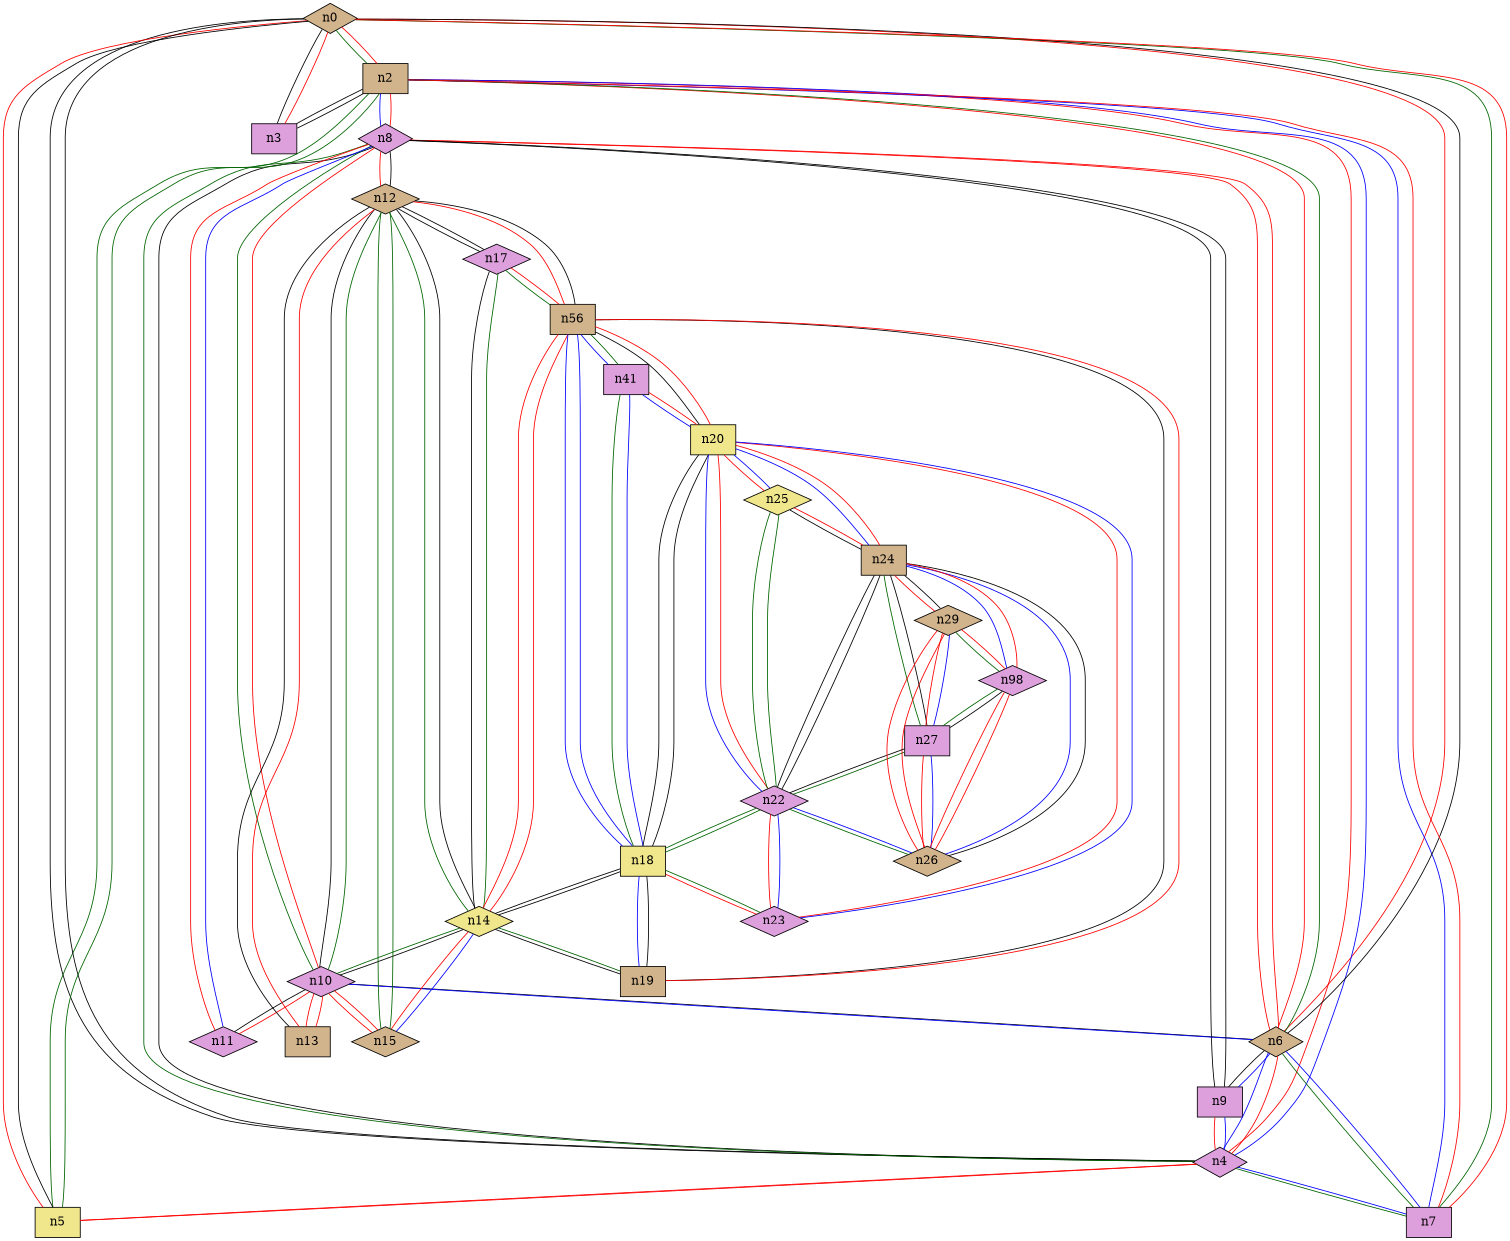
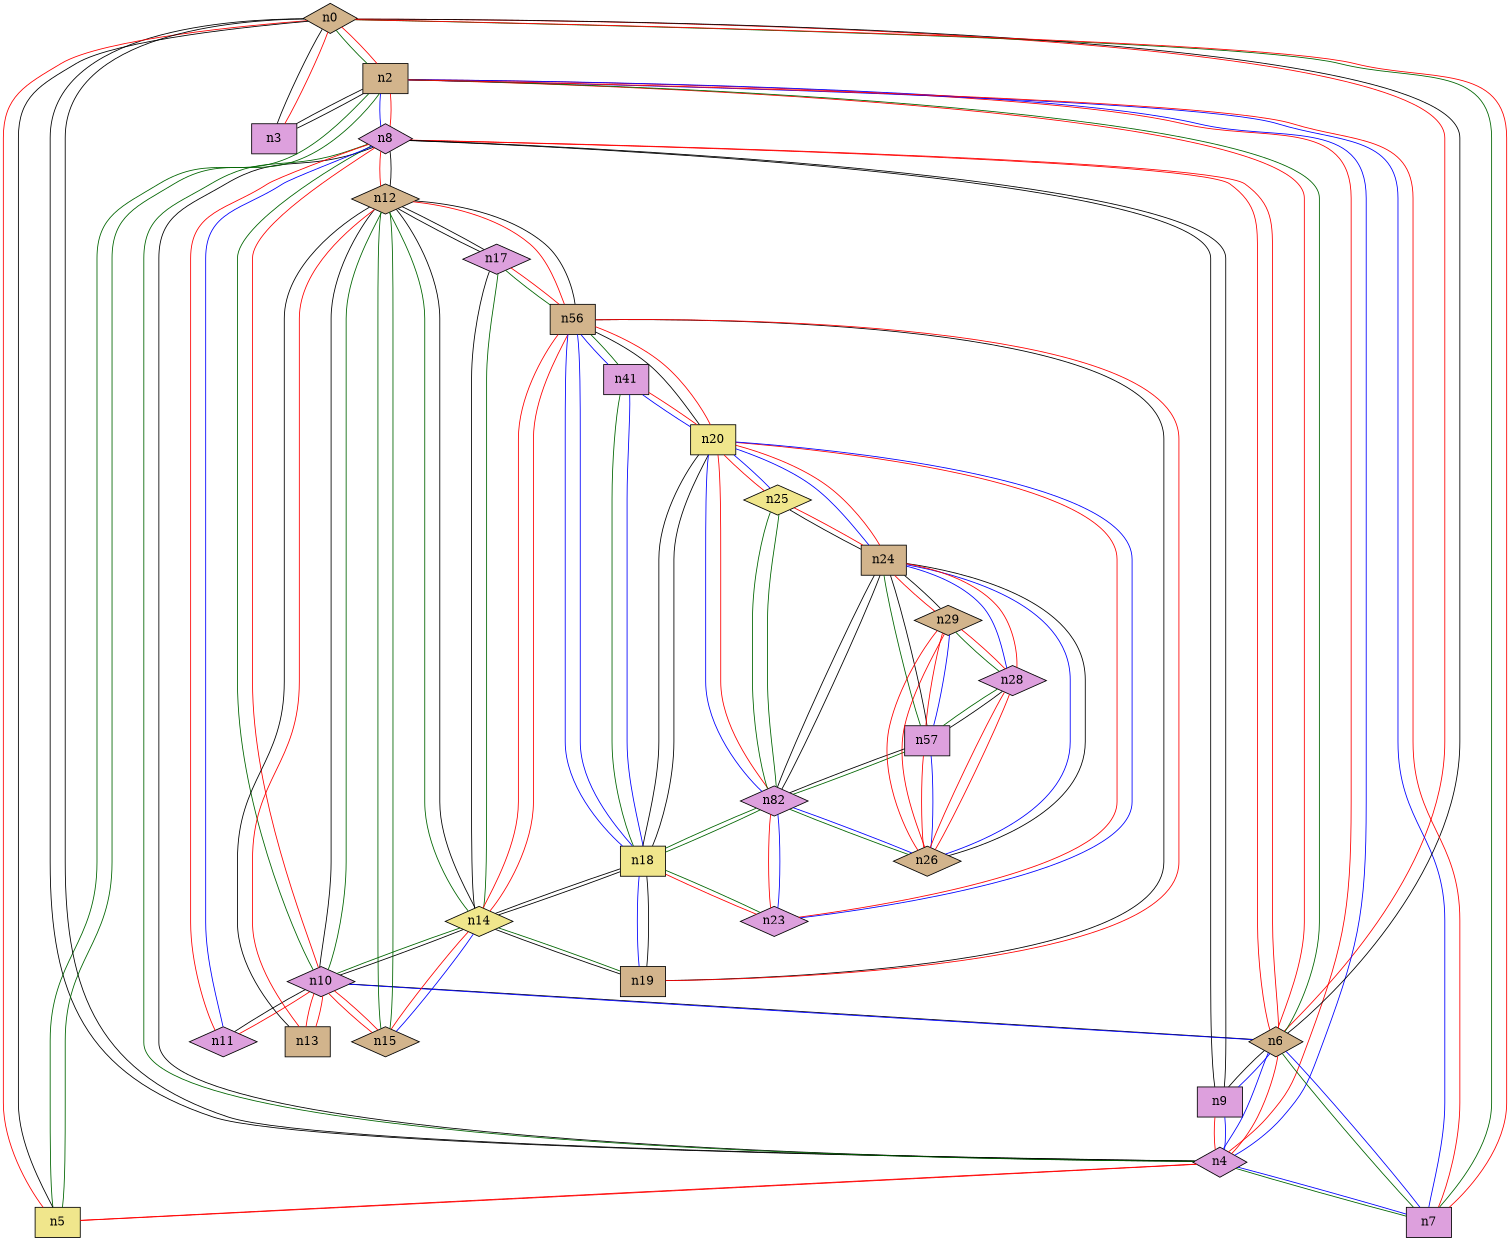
node "n98": label "n98" -> "n28"
node "n27": label "n27" -> "n57"
node "n22": label "n22" -> "n82"
